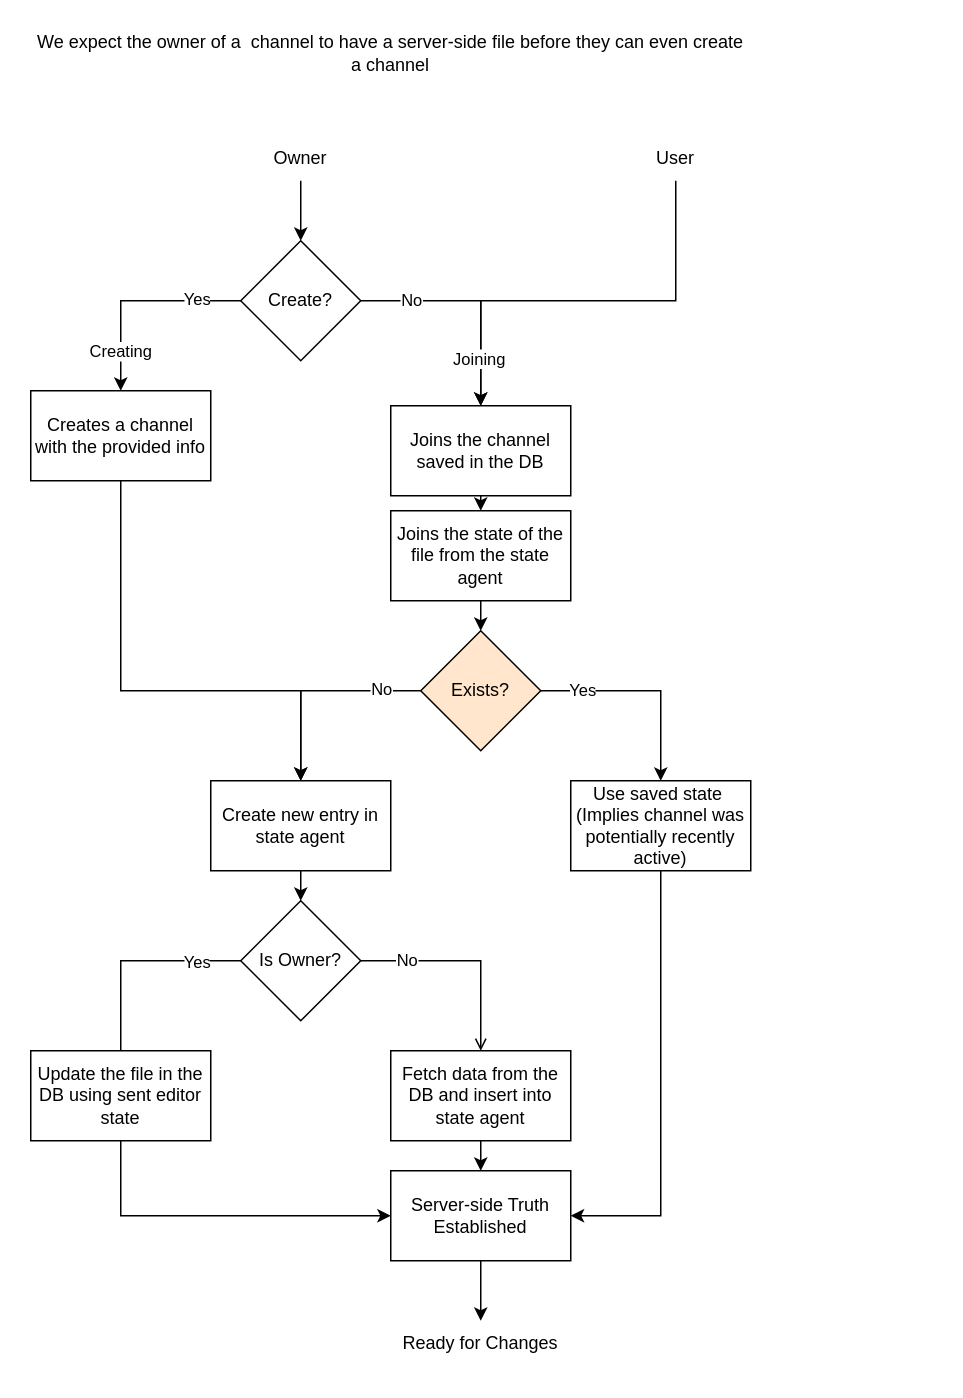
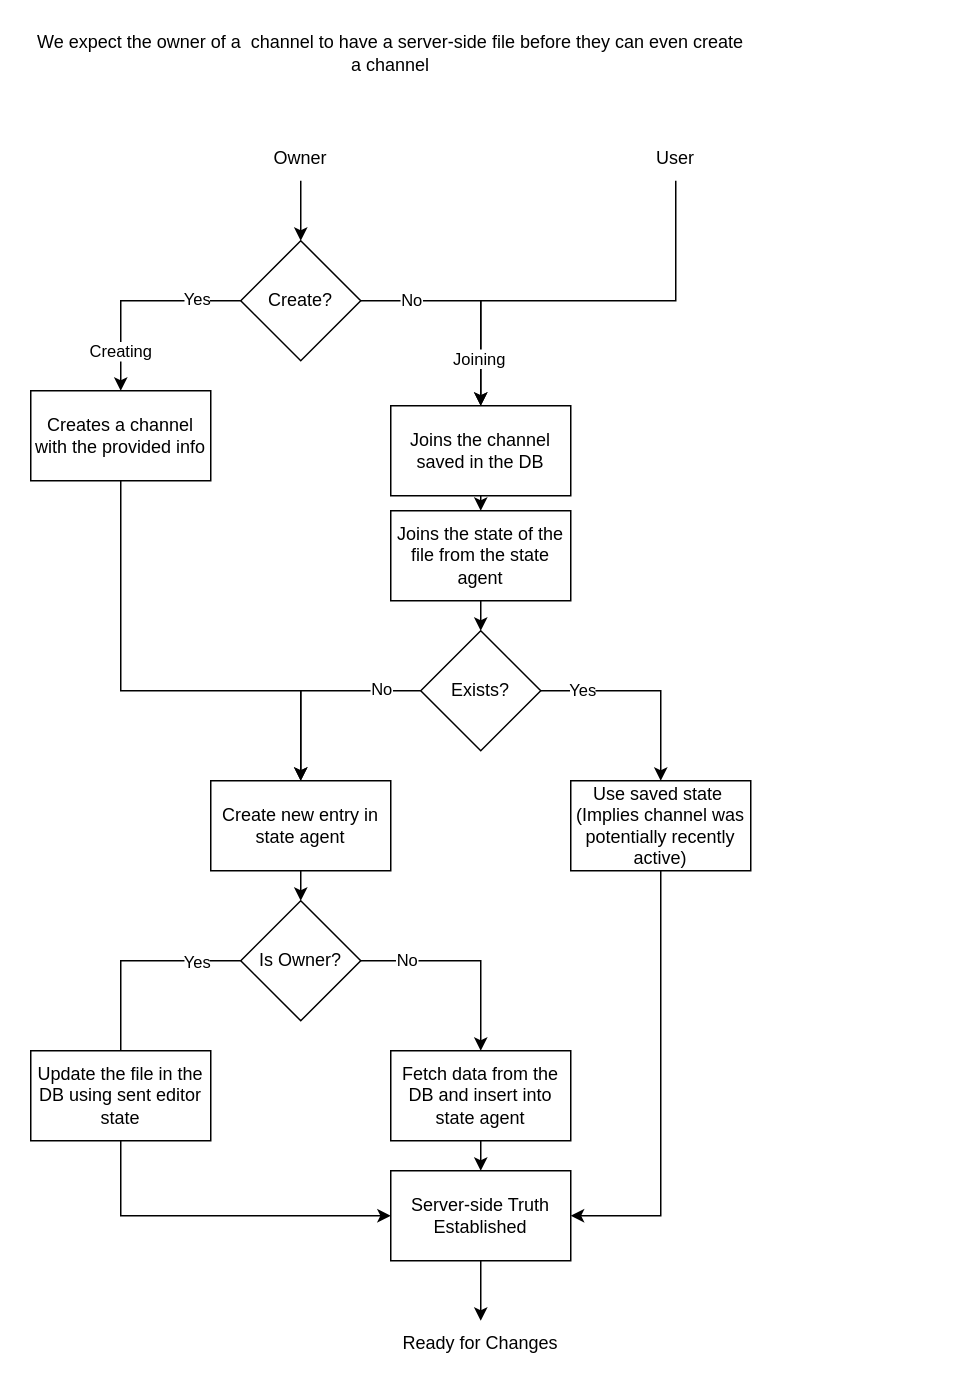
node "Exists?": fillcolor #ffe6cc -> #ffffff
edge "Is Owner?" -> "Fetch data from the DB and insert into state agent": arrowhead open -> classic
